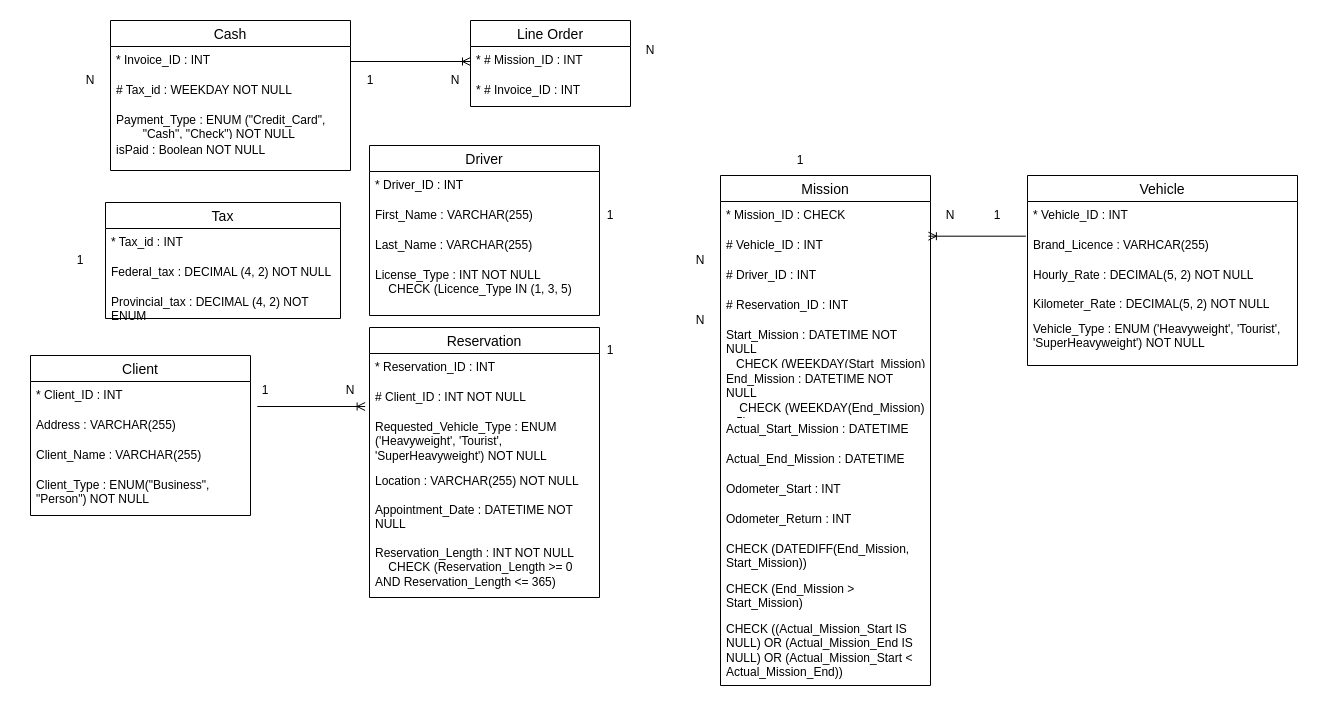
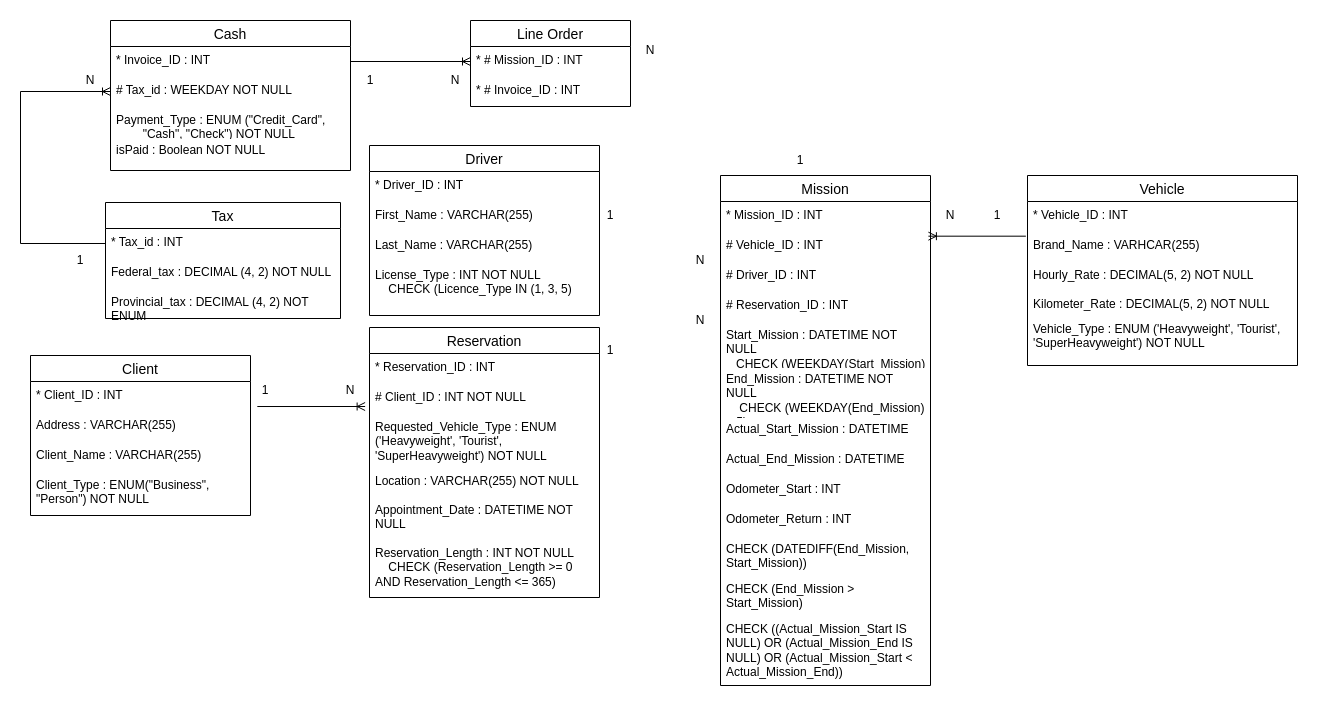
edge "* Tax_id : INT" -> "# Tax_id : WEEKDAY NOT NULL": added
node "* Mission_ID : CHECK": label "* Mission_ID : CHECK" -> "* Mission_ID : INT"
node "Brand_Licence : VARHCAR(255)": label "Brand_Licence : VARHCAR(255)" -> "Brand_Name : VARHCAR(255)"
